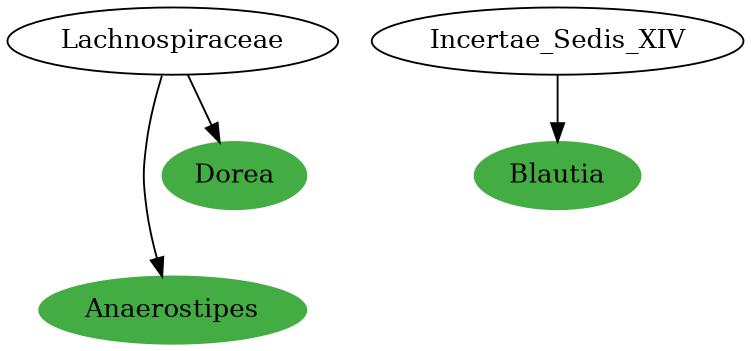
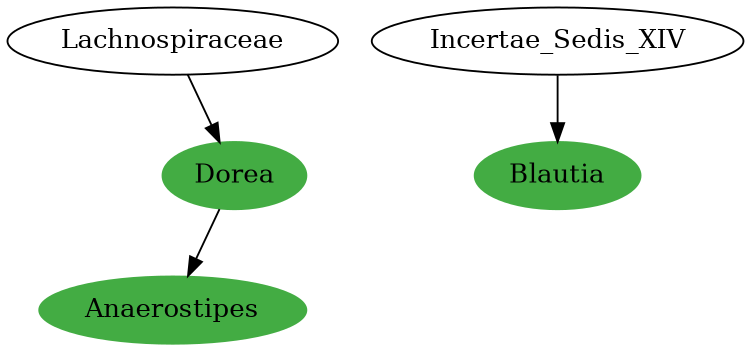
edge "Lachnospiraceae" -> "Anaerostipes": now "Dorea" -> "Anaerostipes"
